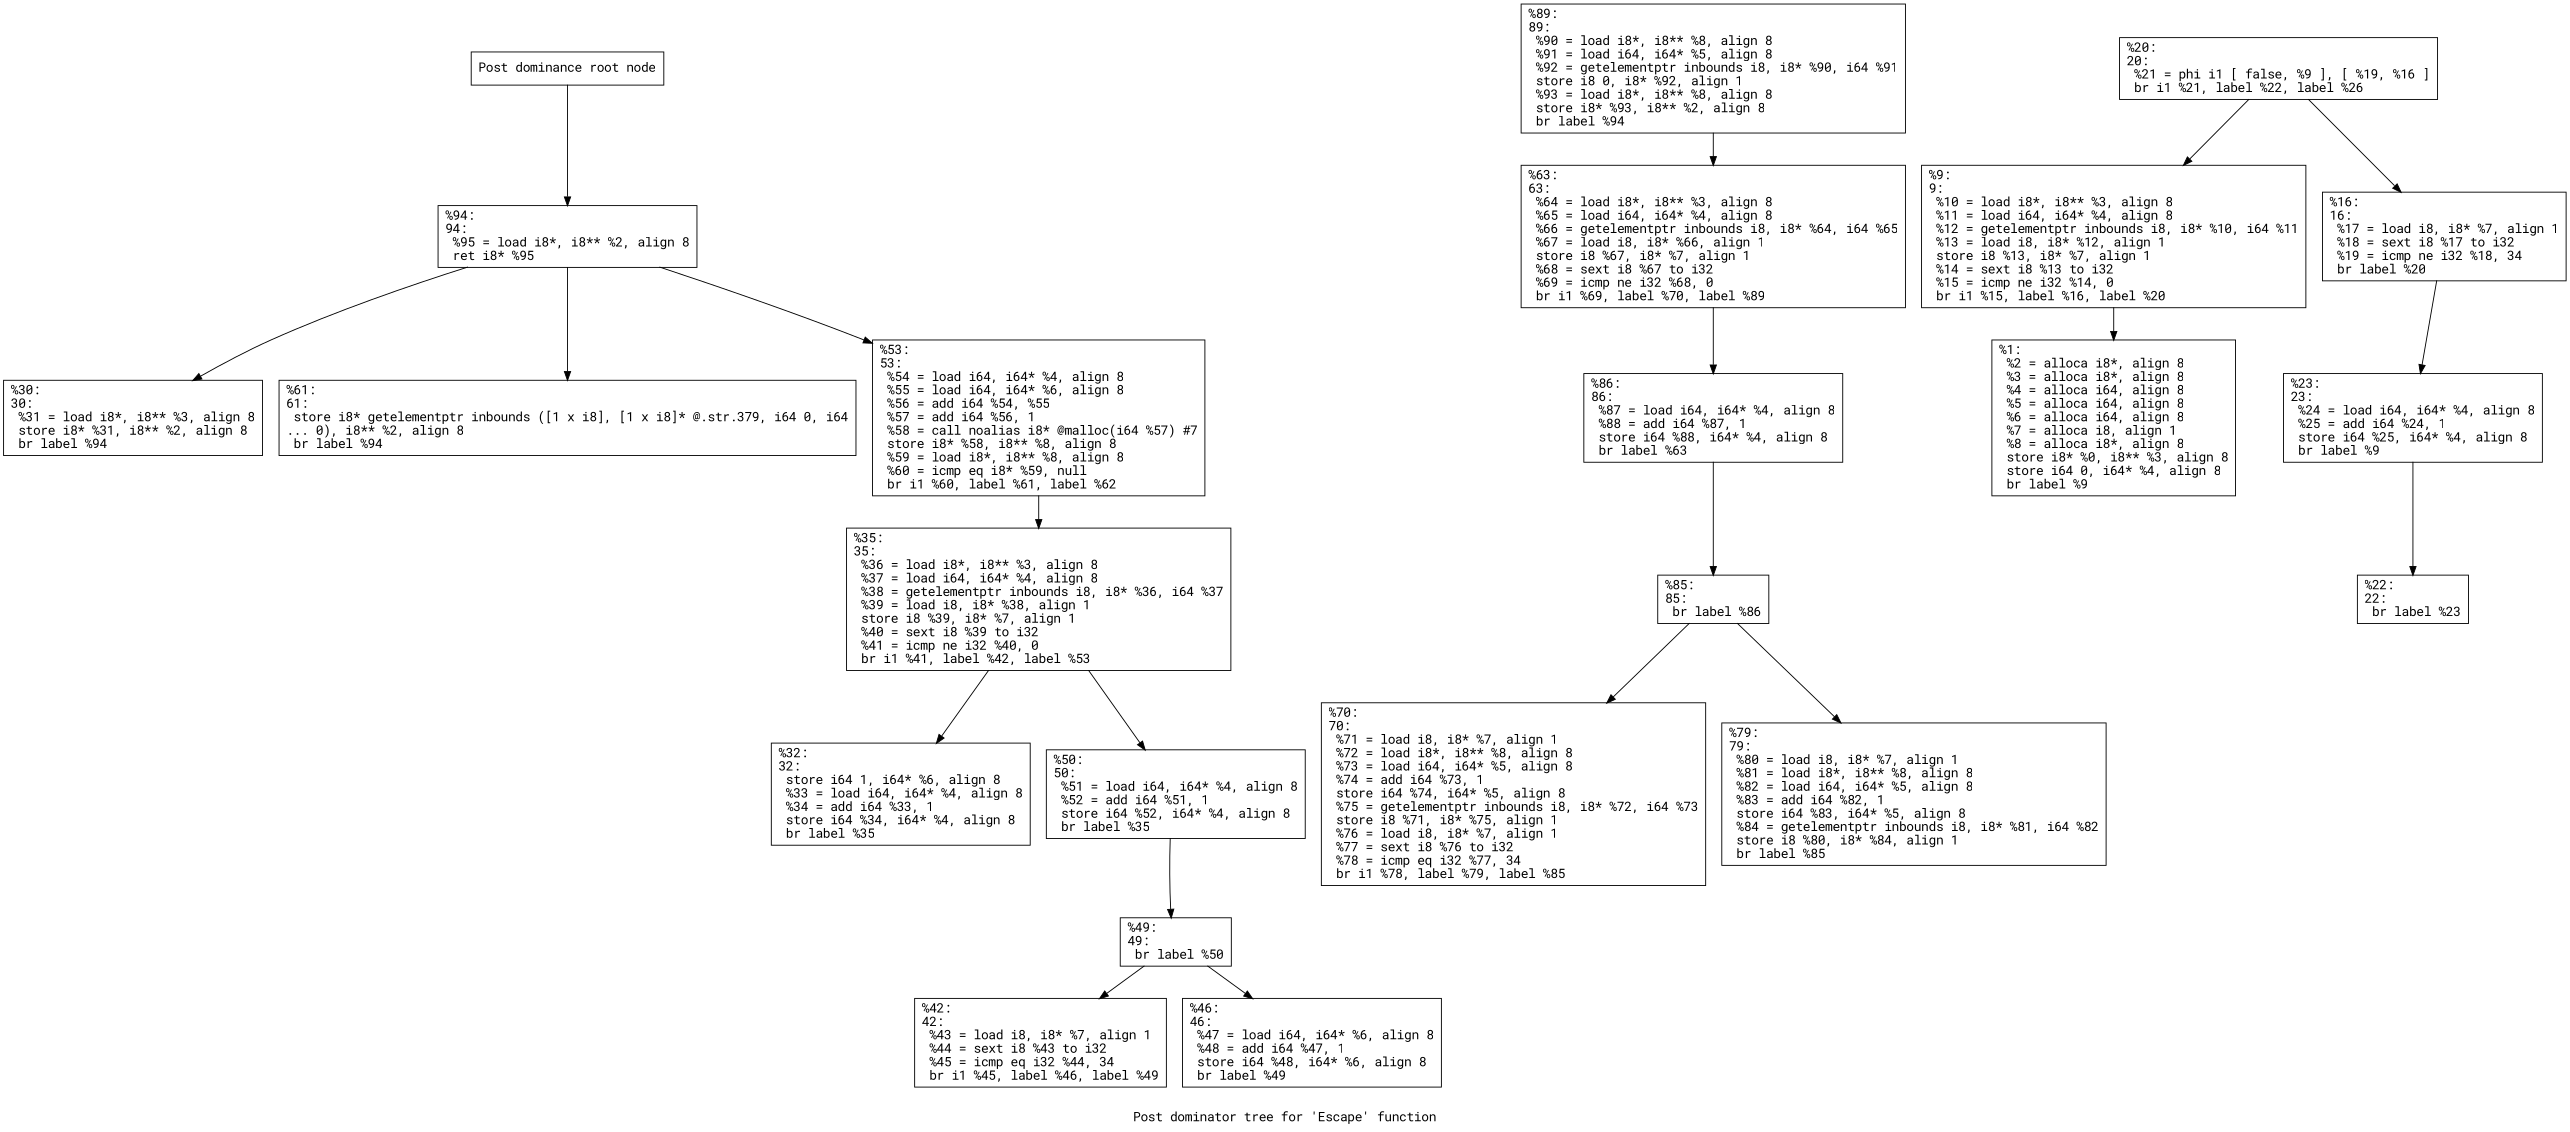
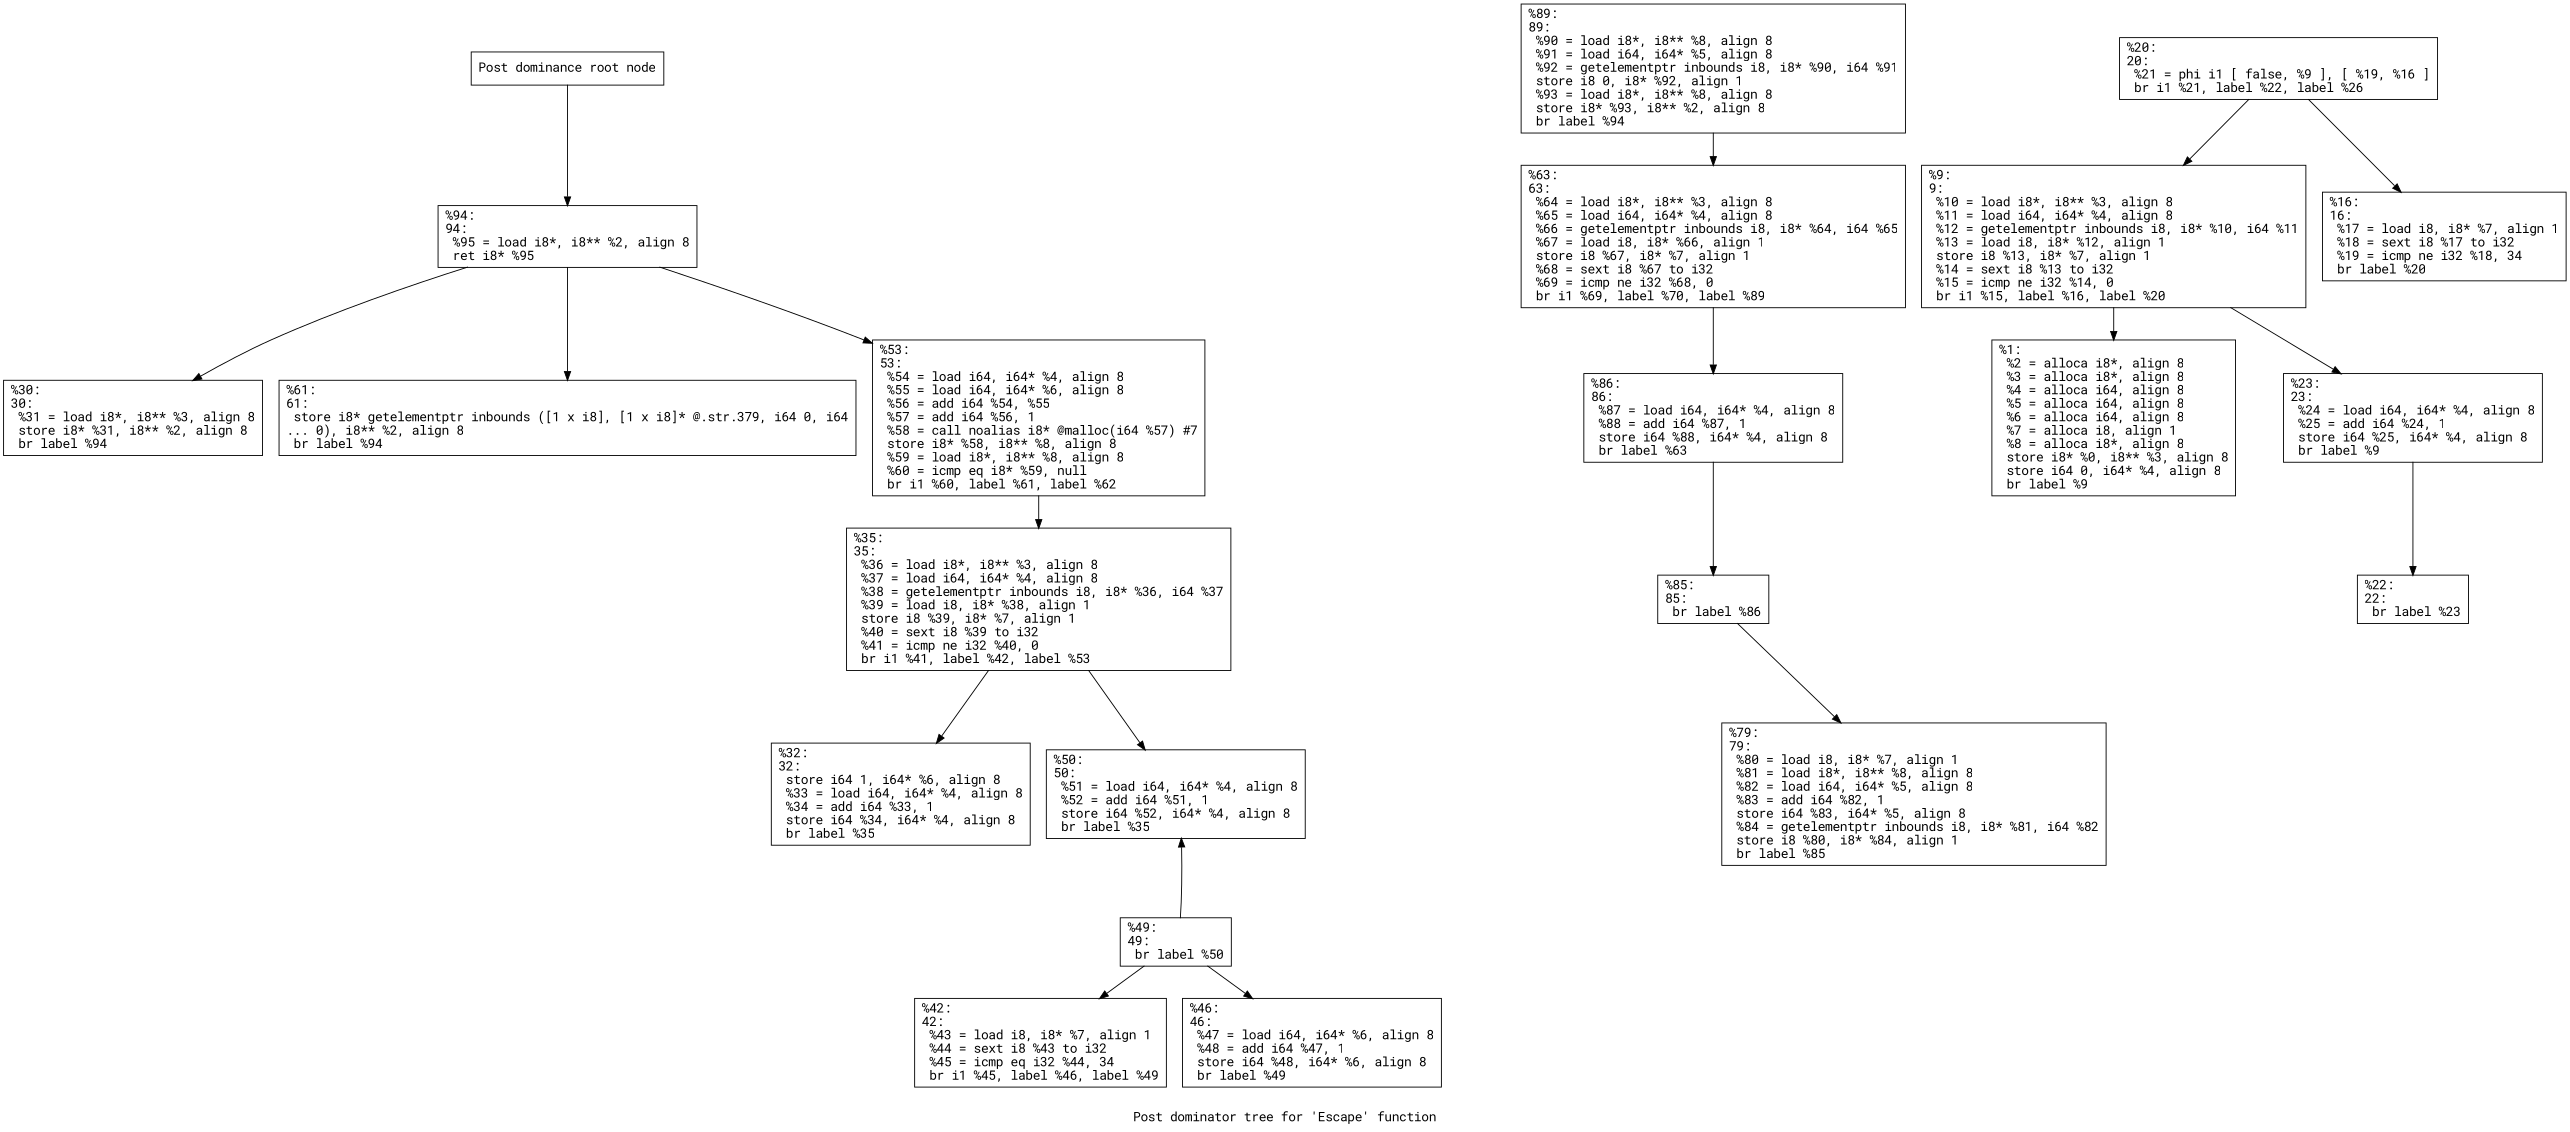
edge "%16:" -> "%23:": now "%9:" -> "%23:"
node "%70:": removed
edge "%50:" -> "%49:": reversed
